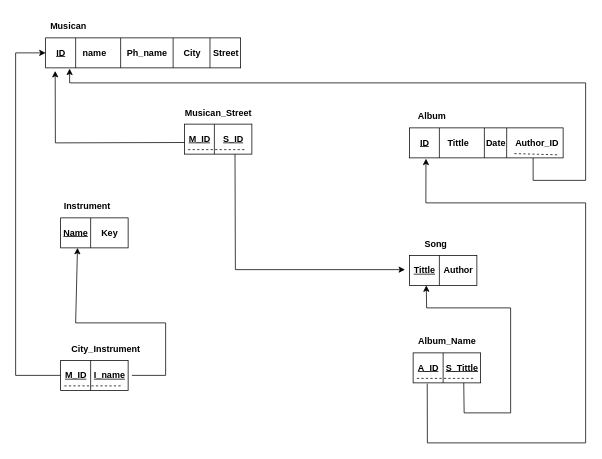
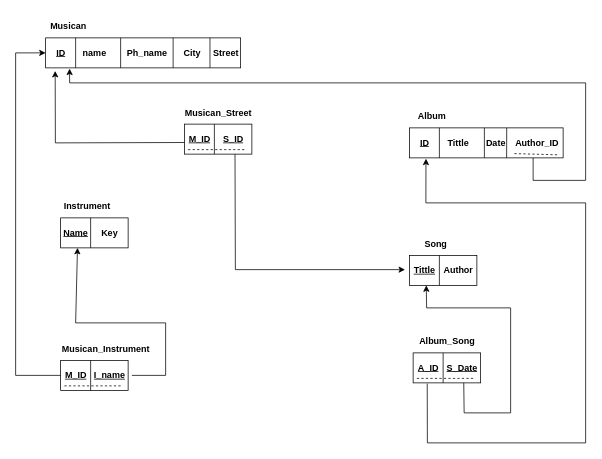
node "Album_Name": label "Album_Name" -> "Album_Song"
node "City_Instrument": label "City_Instrument" -> "Musican_Instrument"
node "S_Tittle": label "S_Tittle" -> "S_Date"
